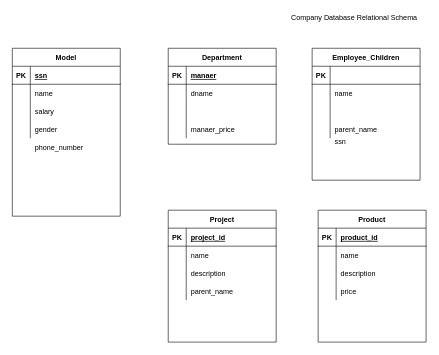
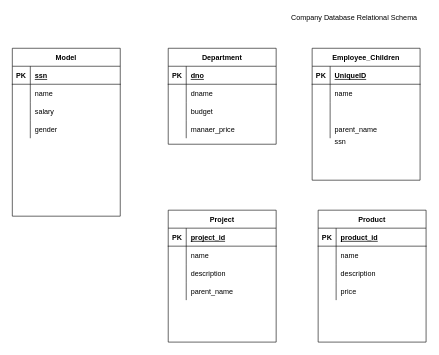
node "UniqueID": added
node "manaer": label "manaer" -> "dno"
node "budget": added
node "phone_number": removed
